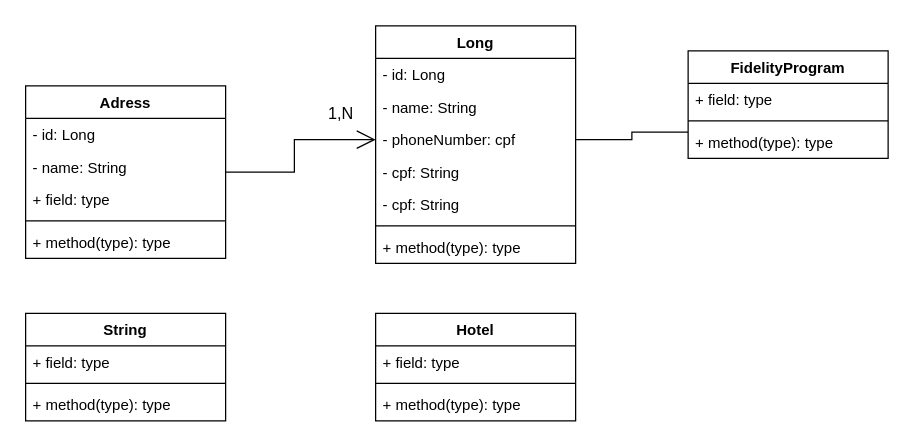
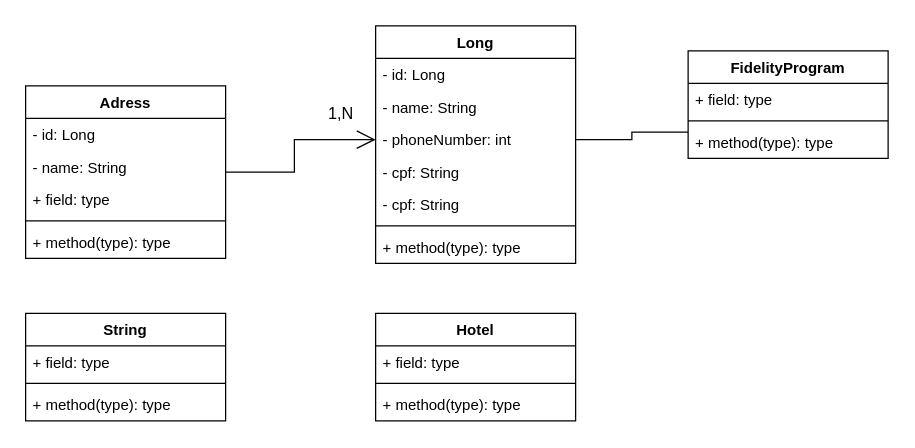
node "- phoneNumber: cpf": label "- phoneNumber: cpf" -> "- phoneNumber: int"
